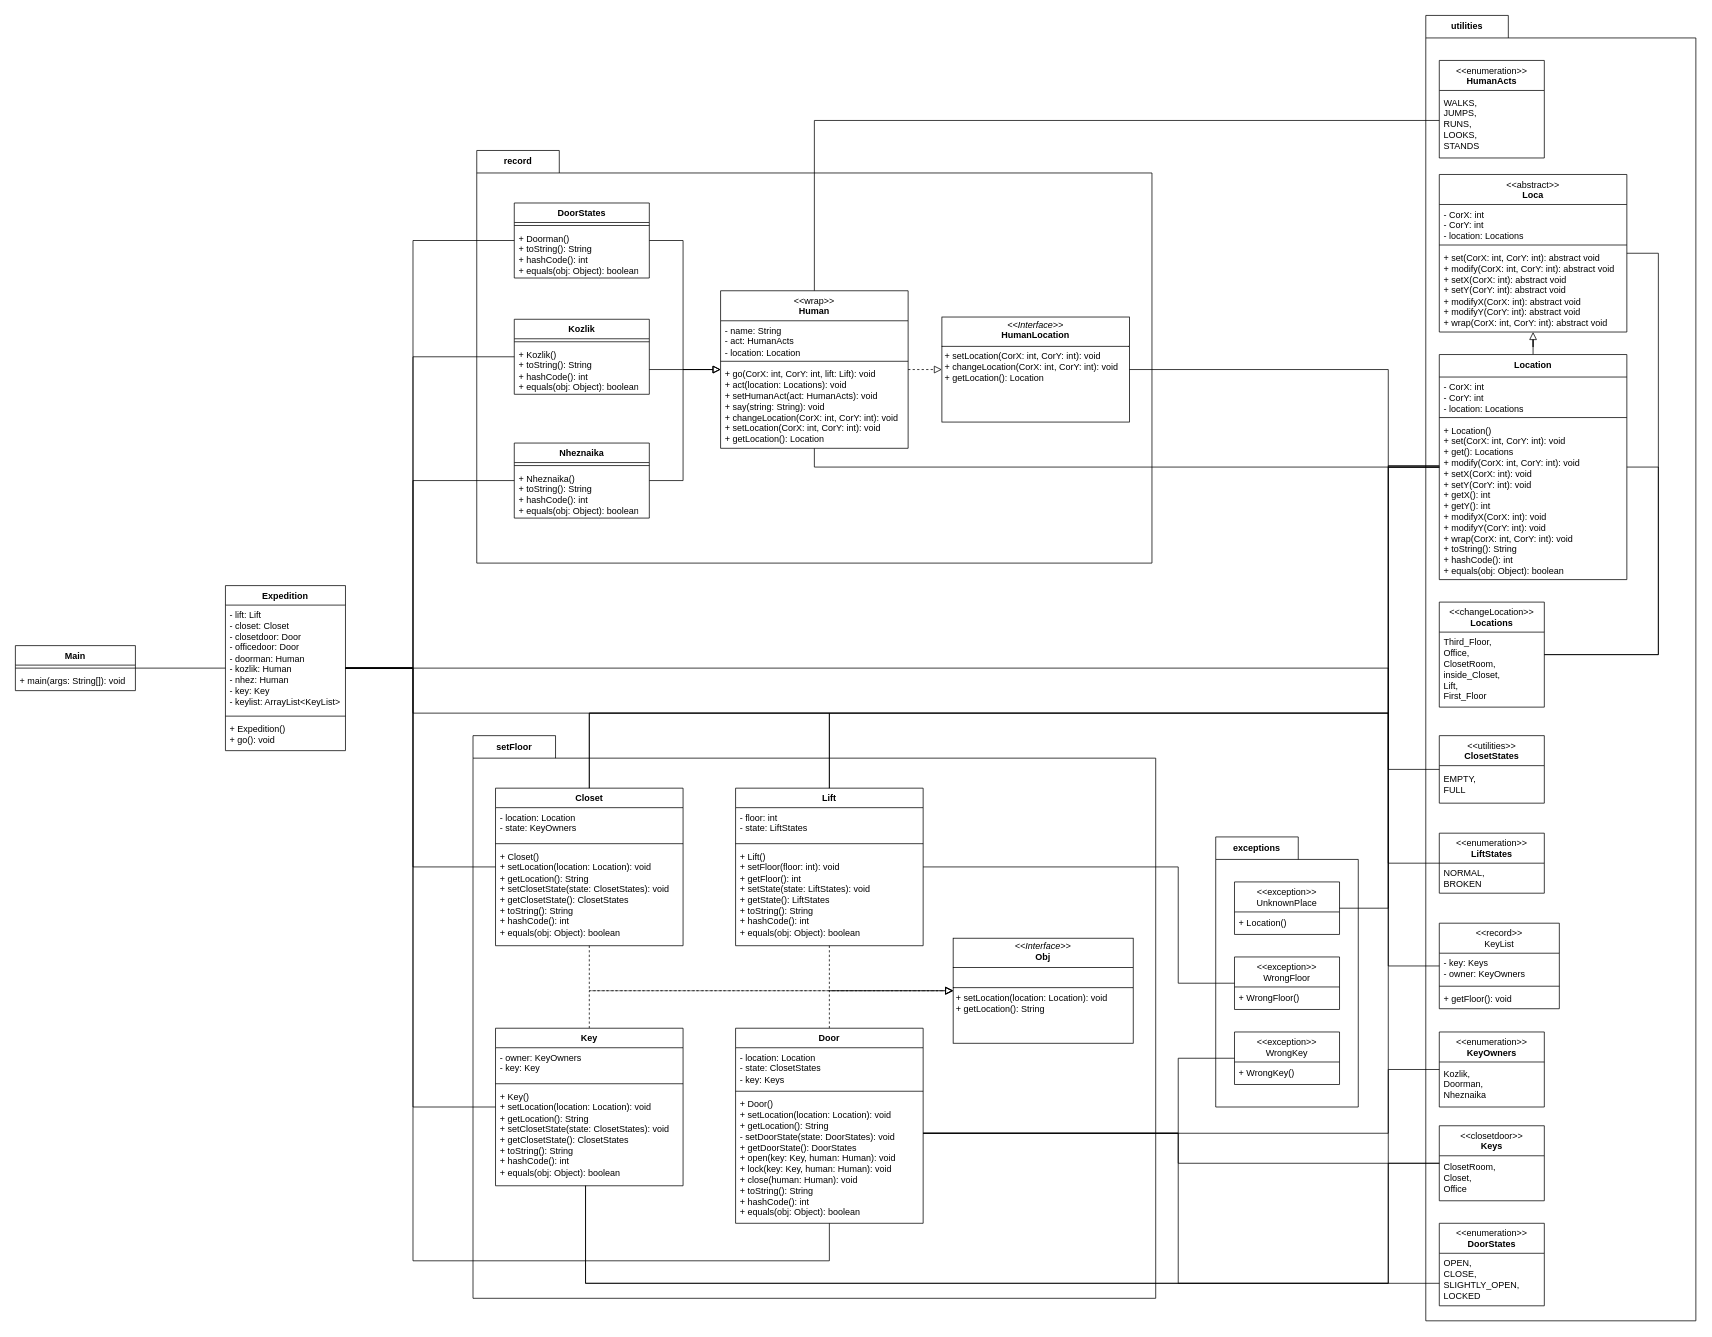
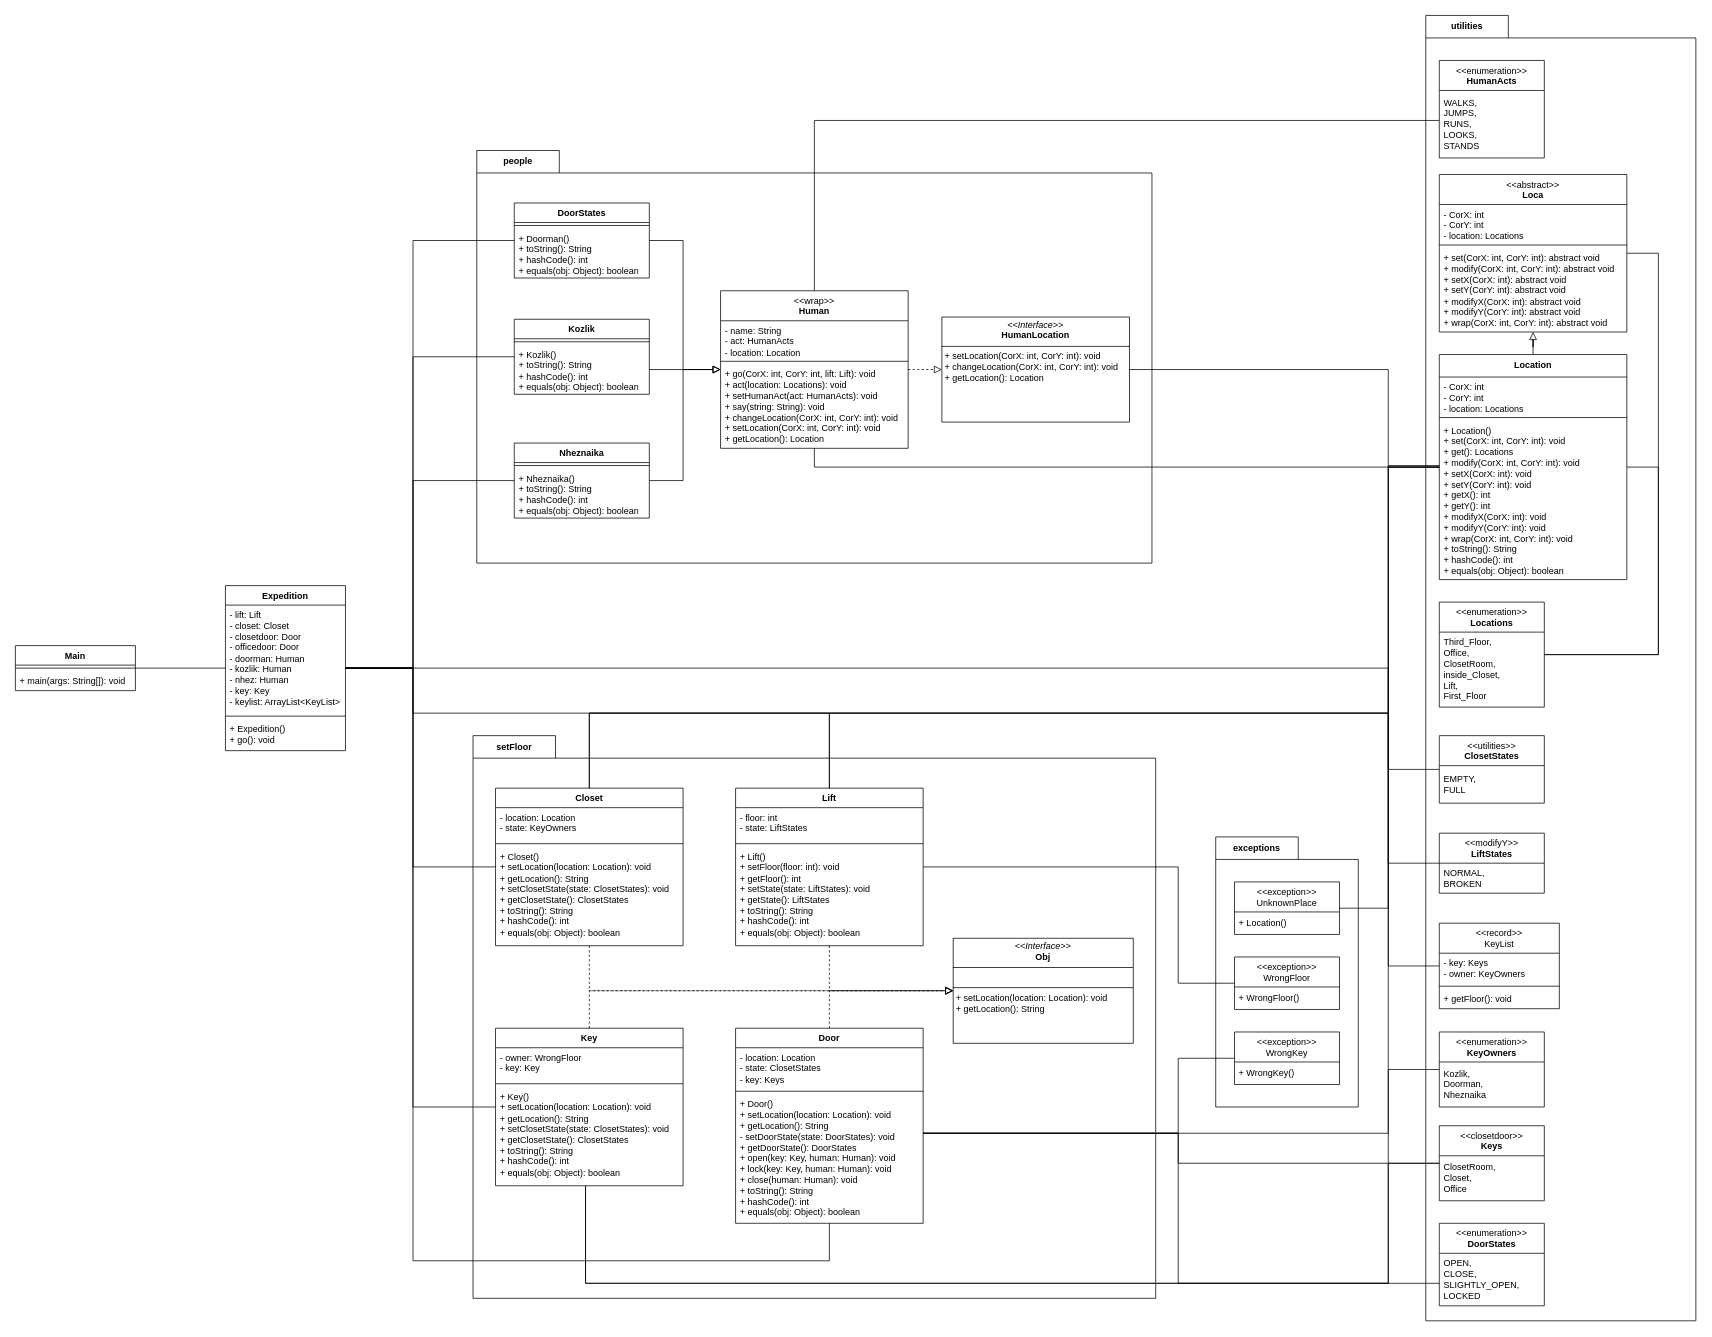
node "record": label "record" -> "people"
node "<<changeLocation>> Locations": label "<<changeLocation>> Locations" -> "<<enumeration>> Locations"
node "<<enumeration>> LiftStates": label "<<enumeration>> LiftStates" -> "<<modifyY>> LiftStates"
node "- owner: KeyOwners - key: Key": label "- owner: KeyOwners - key: Key" -> "- owner: WrongFloor - key: Key"
